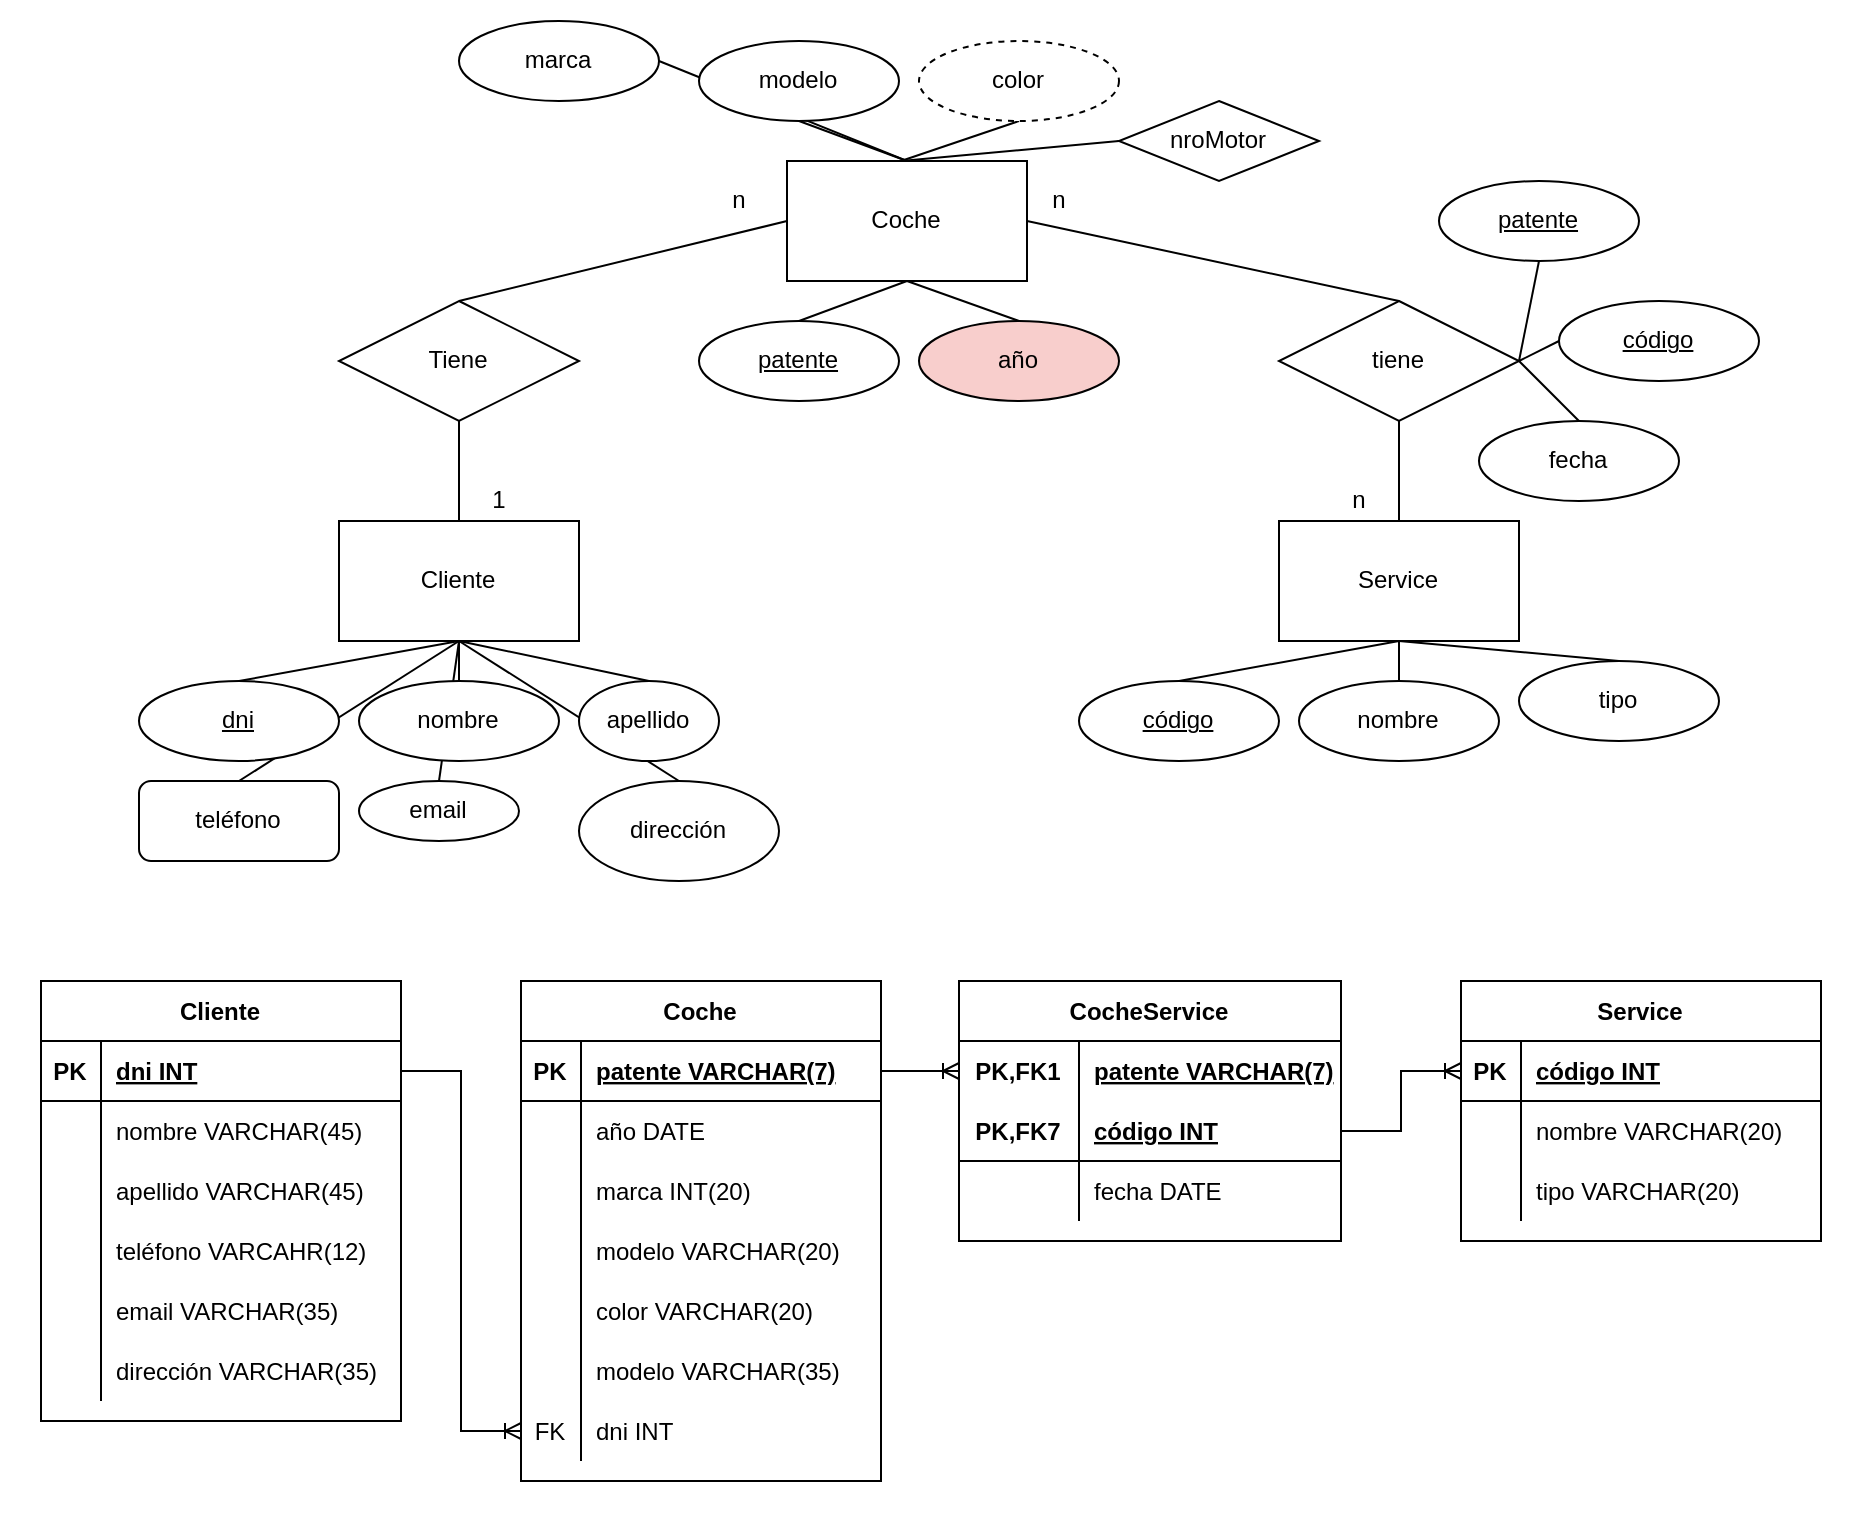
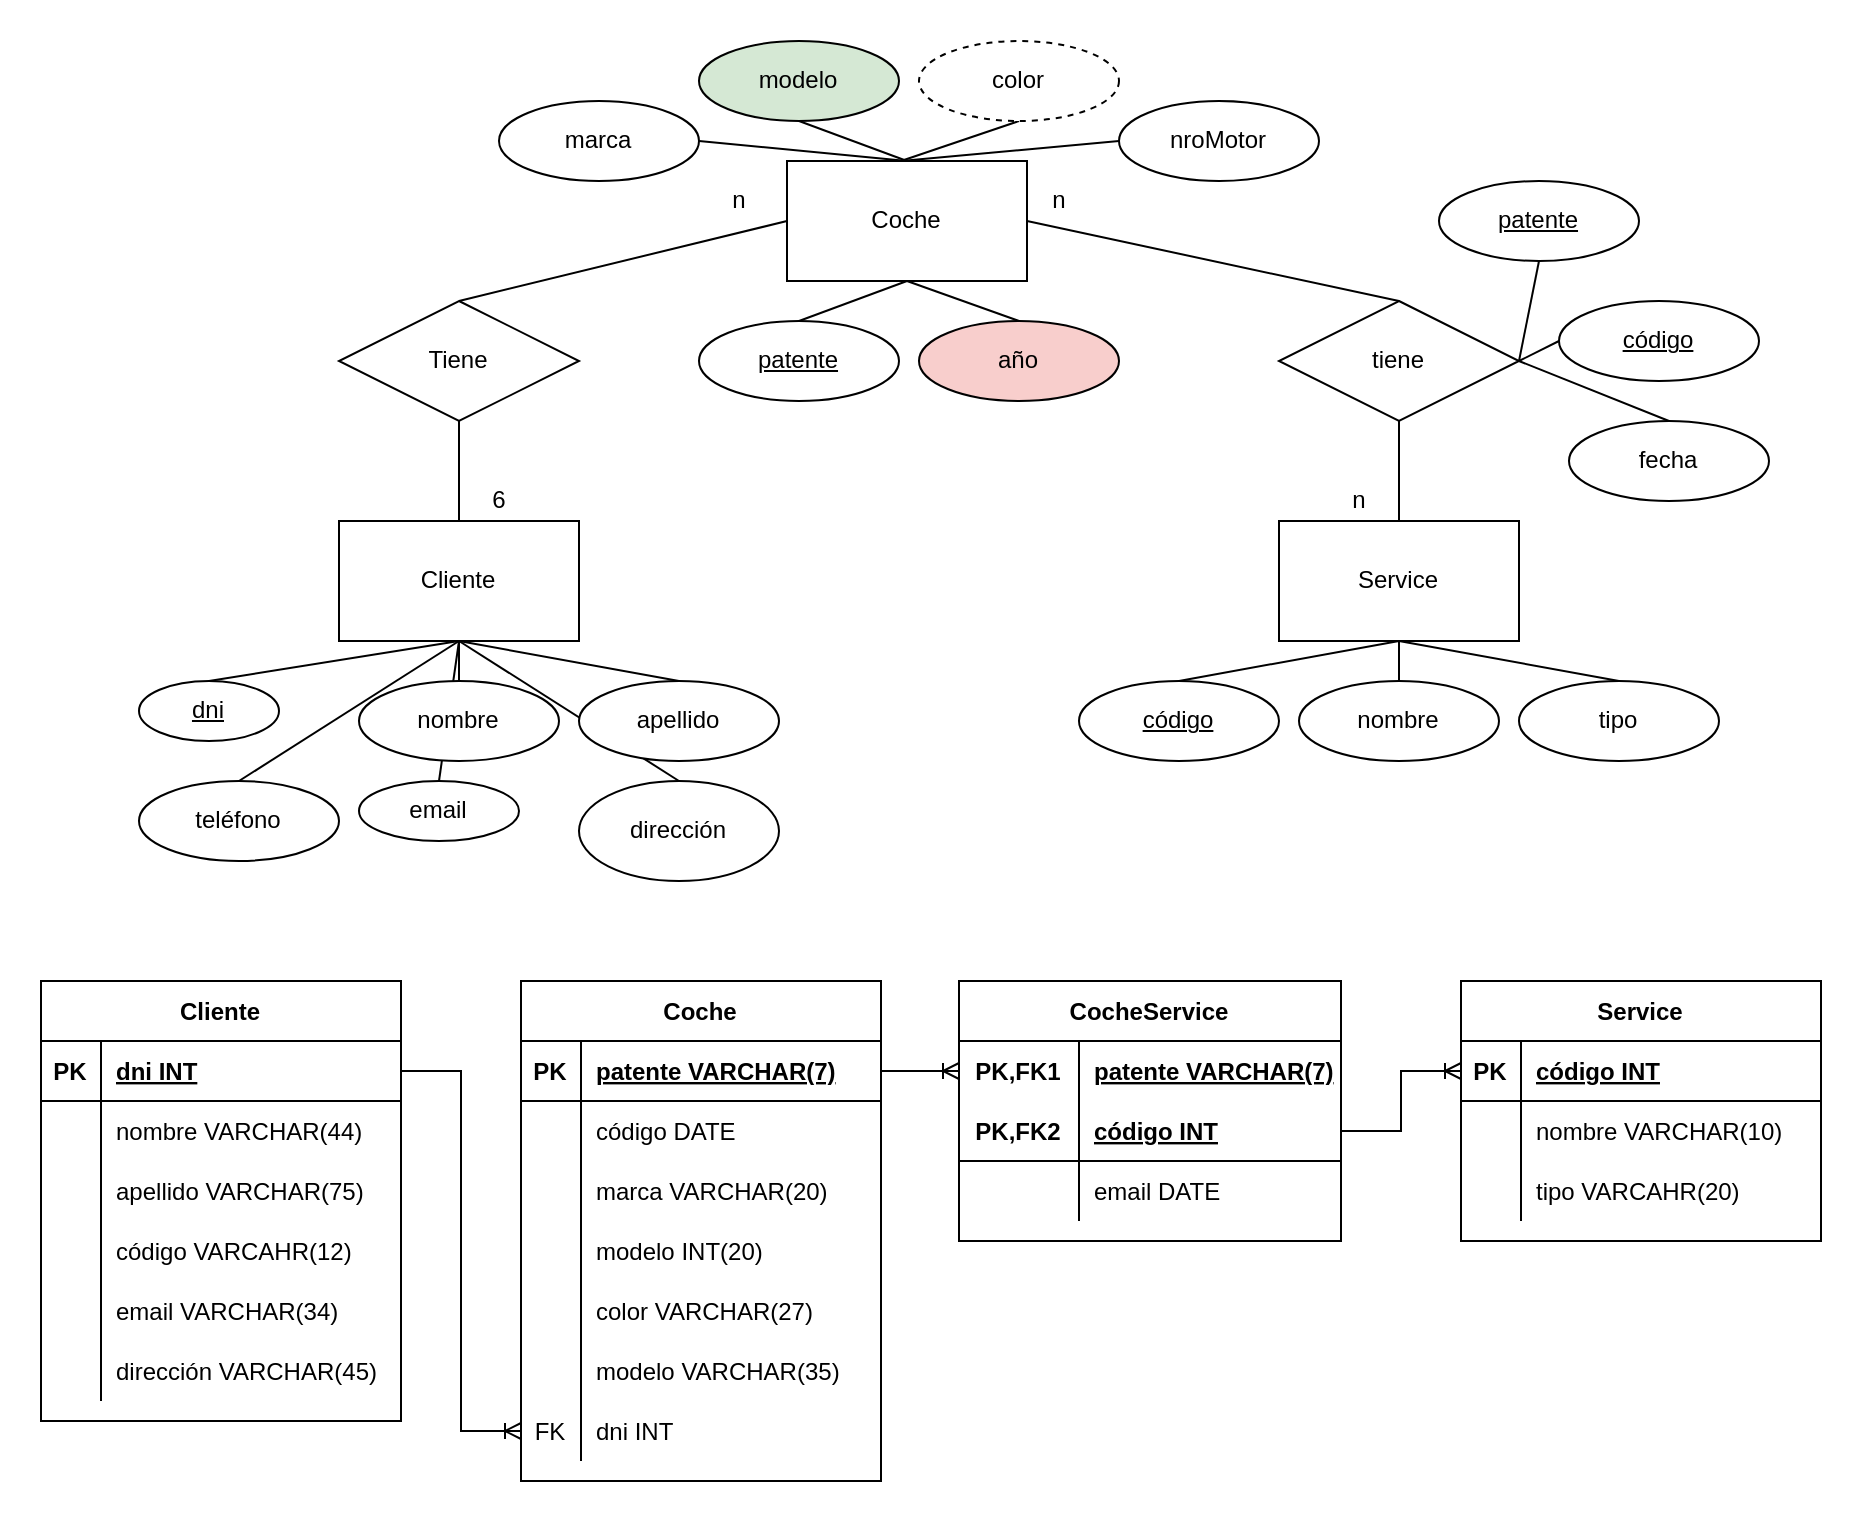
node "marca": moved (559, 61) -> (599, 141)
node "modelo": fillcolor #ffffff -> #d5e8d4
node "nroMotor": shape diamond -> ellipse
node "fecha": moved (1579, 461) -> (1669, 461)
node "1": label "1" -> "6"
node "tipo": moved (1619, 701) -> (1619, 721)
node "dni": size 200x80 -> 140x60
node "apellido": size 140x80 -> 200x80
node "teléfono": shape rounded rectangle -> ellipse
node "nombre VARCHAR(45)": label "nombre VARCHAR(45)" -> "nombre VARCHAR(44)"
node "año DATE": label "año DATE" -> "código DATE"
node "PK,FK7": label "PK,FK7" -> "PK,FK2"
node "nombre VARCHAR(20)": label "nombre VARCHAR(20)" -> "nombre VARCHAR(10)"
node "apellido VARCHAR(45)": label "apellido VARCHAR(45)" -> "apellido VARCHAR(75)"
node "marca INT(20)": label "marca INT(20)" -> "marca VARCHAR(20)"
node "fecha DATE": label "fecha DATE" -> "email DATE"
node "tipo VARCHAR(20)": label "tipo VARCHAR(20)" -> "tipo VARCAHR(20)"
node "teléfono VARCAHR(12)": label "teléfono VARCAHR(12)" -> "código VARCAHR(12)"
node "modelo VARCHAR(20)": label "modelo VARCHAR(20)" -> "modelo INT(20)"
node "email VARCHAR(35)": label "email VARCHAR(35)" -> "email VARCHAR(34)"
node "color VARCHAR(20)": label "color VARCHAR(20)" -> "color VARCHAR(27)"
node "dirección VARCHAR(35)": label "dirección VARCHAR(35)" -> "dirección VARCHAR(45)"
